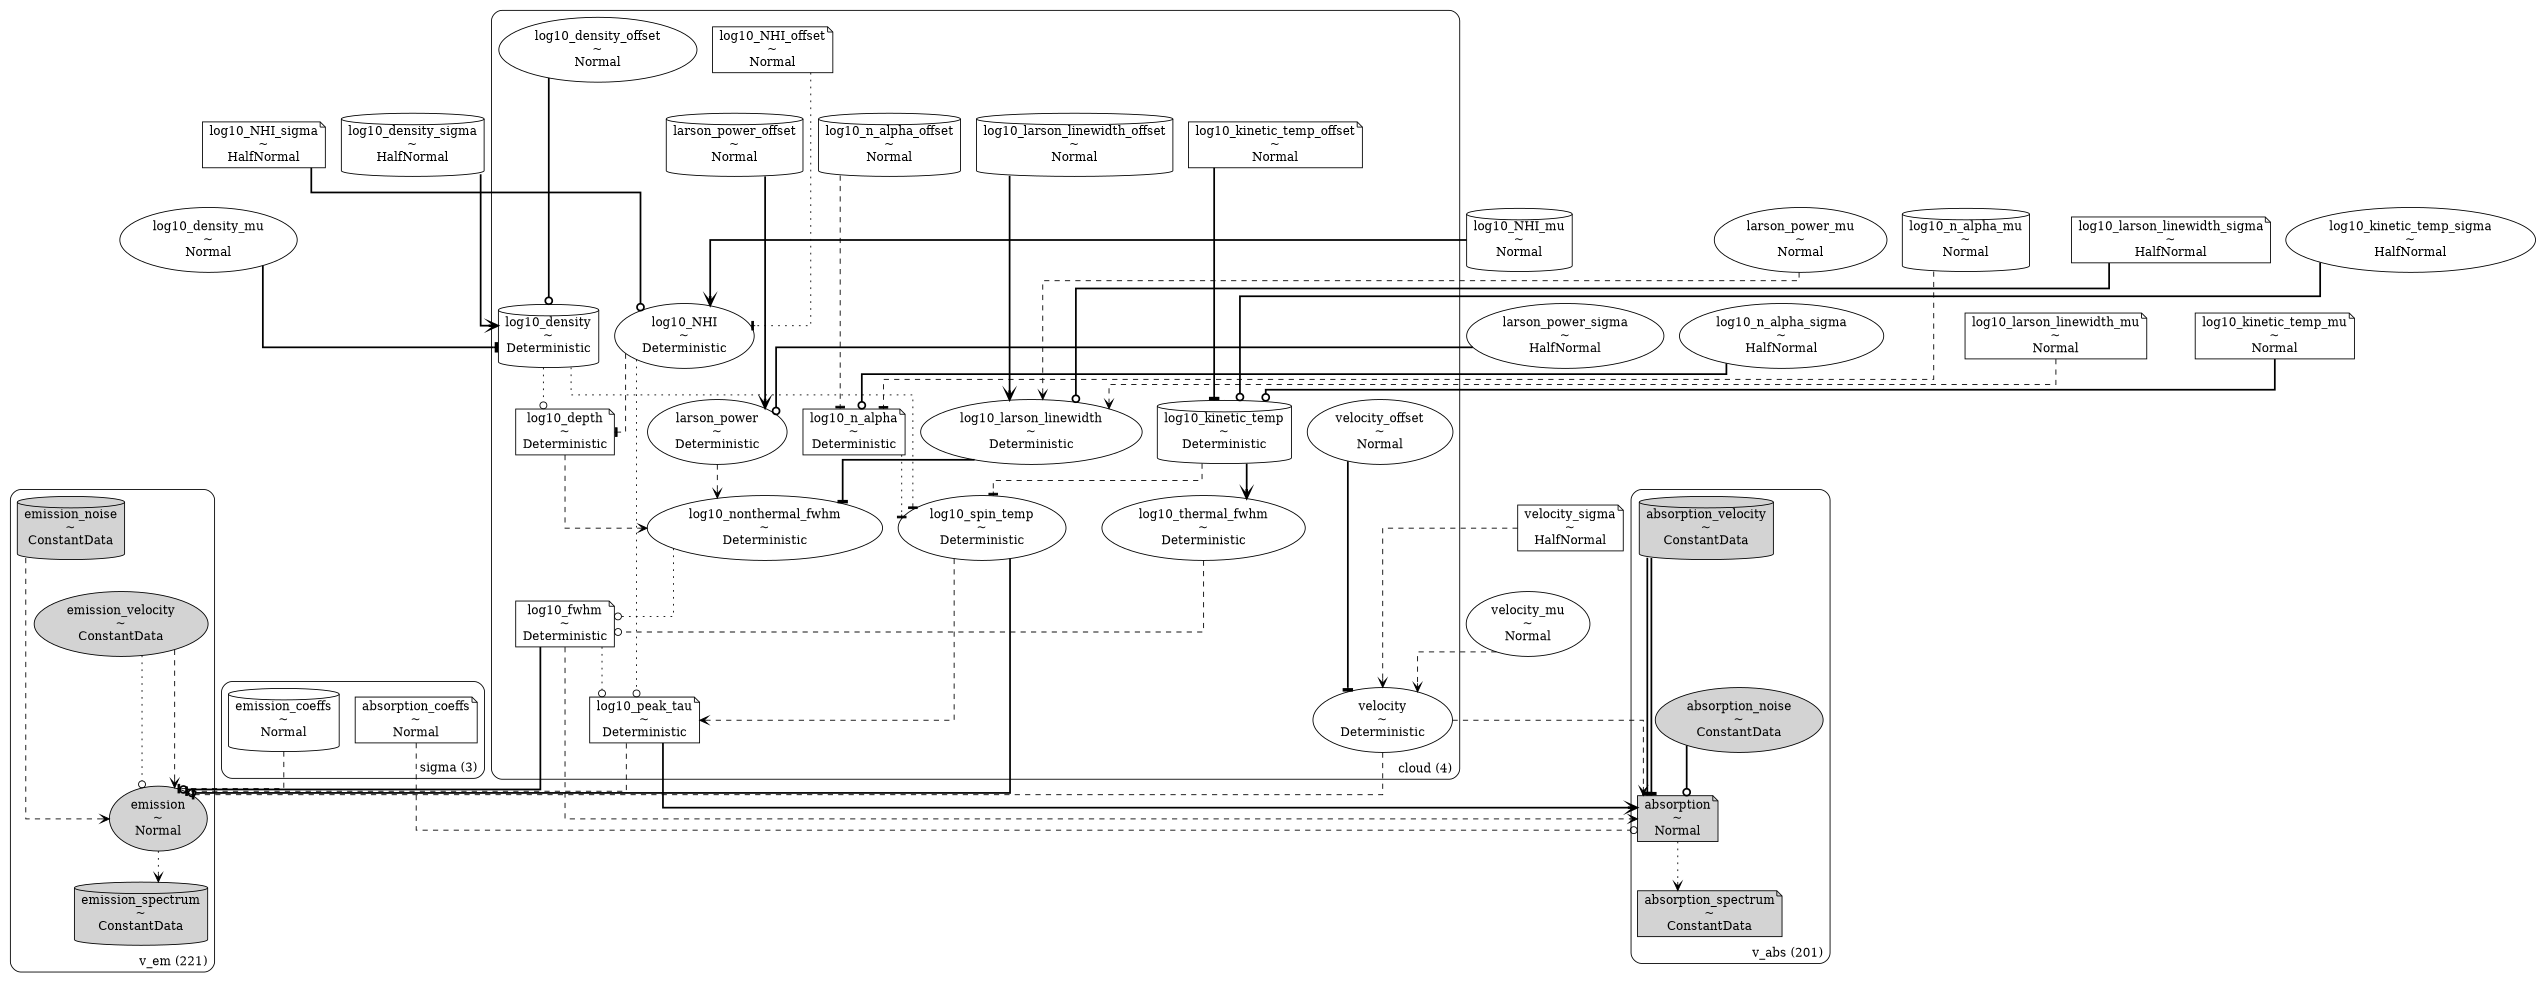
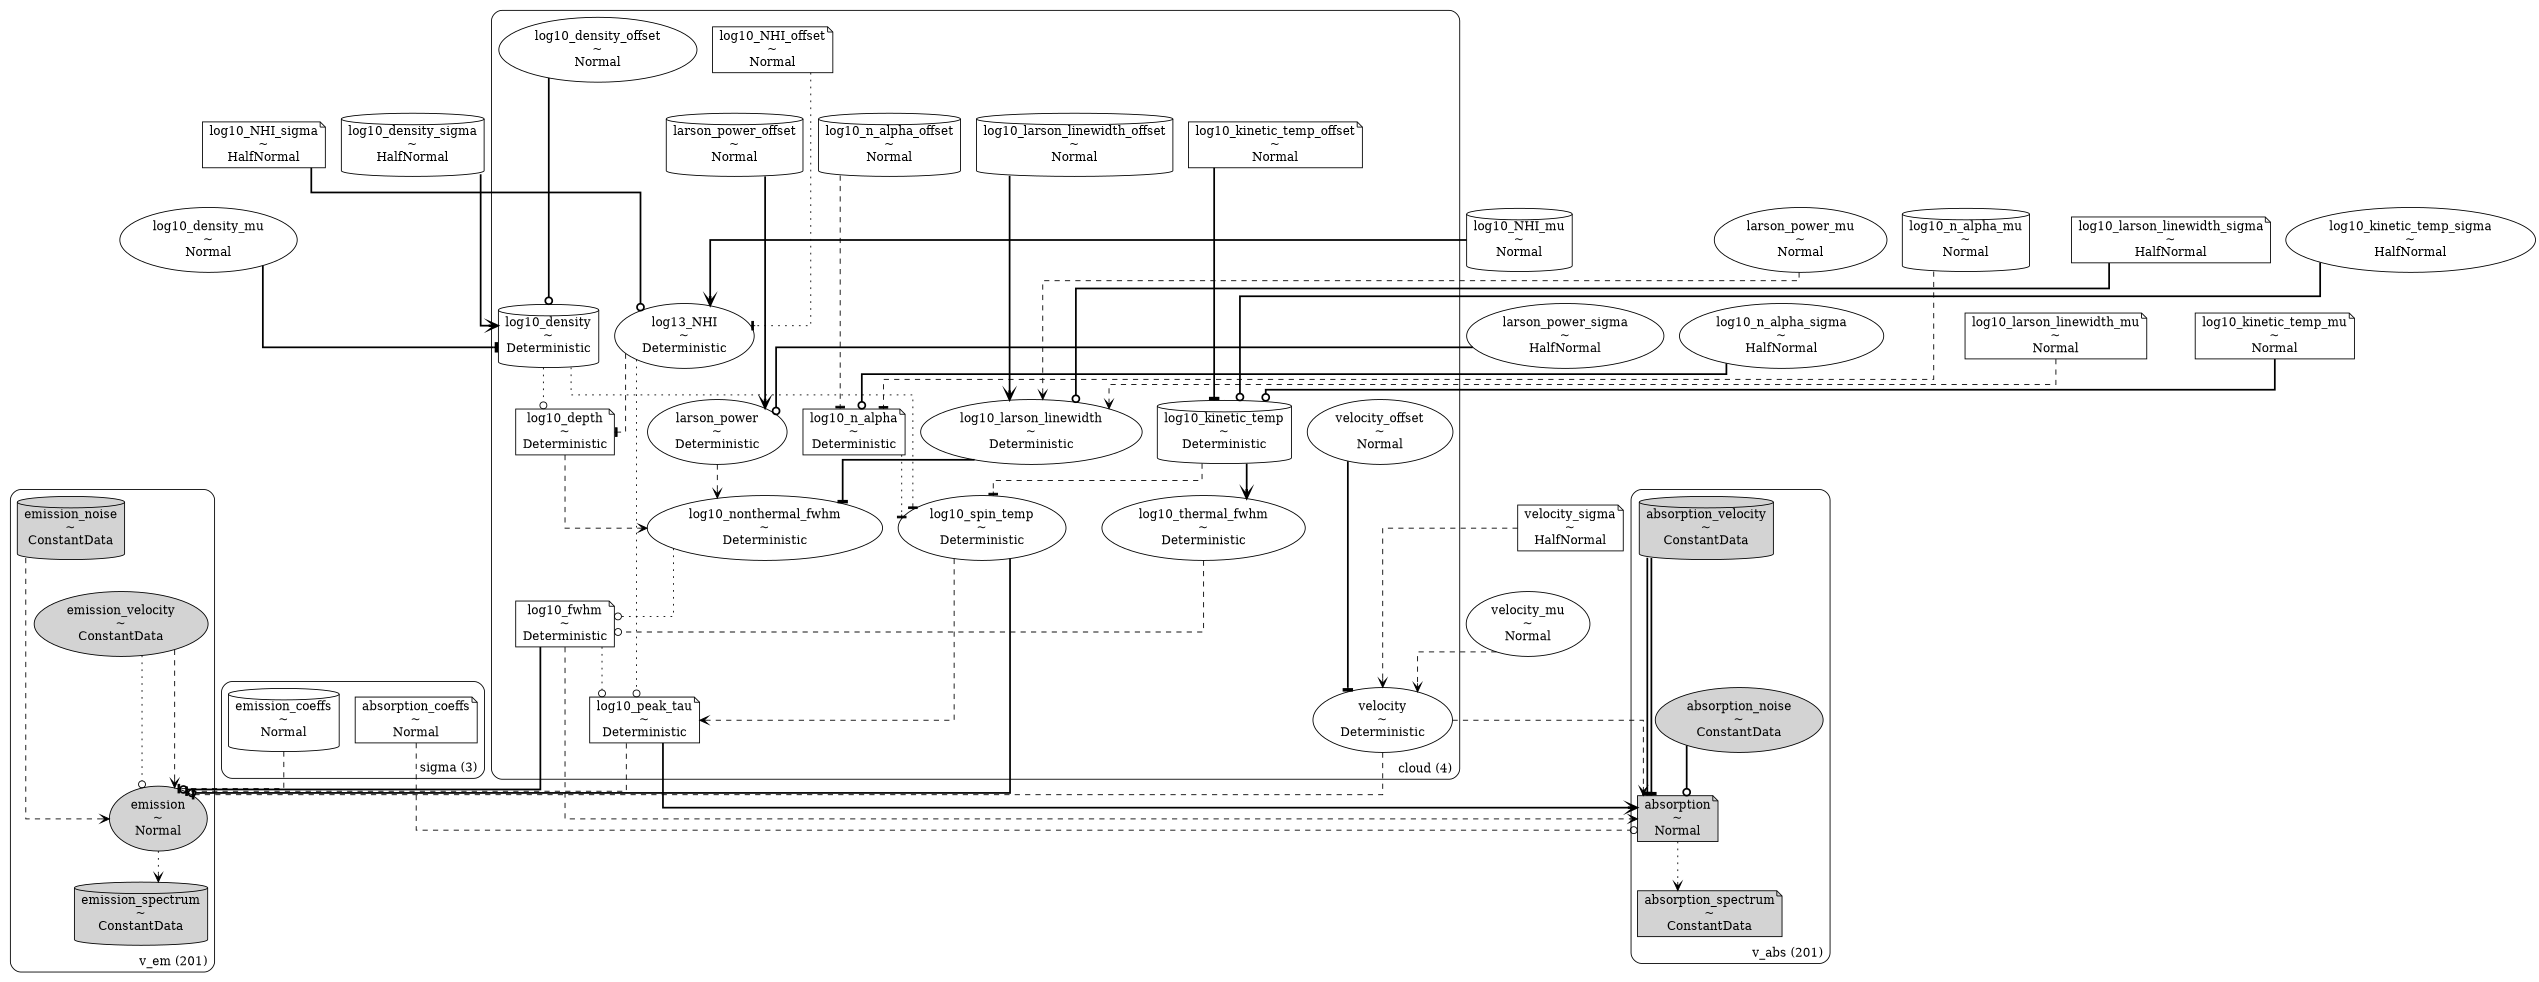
node "log10_NHI ~ Deterministic": label "log10_NHI ~ Deterministic" -> "log13_NHI ~ Deterministic"
cluster "v_em (221)": label "v_em (221)" -> "v_em (201)"
